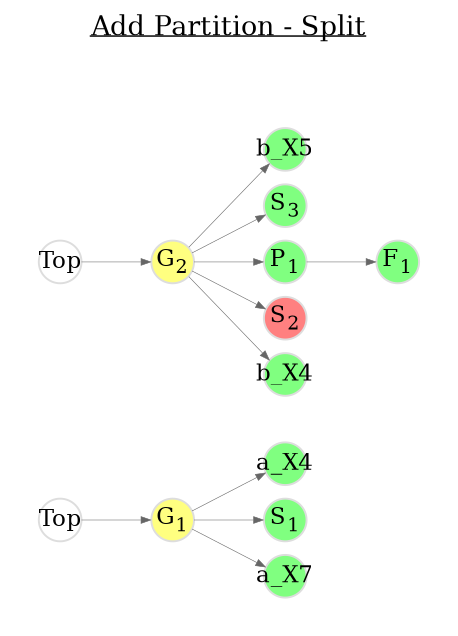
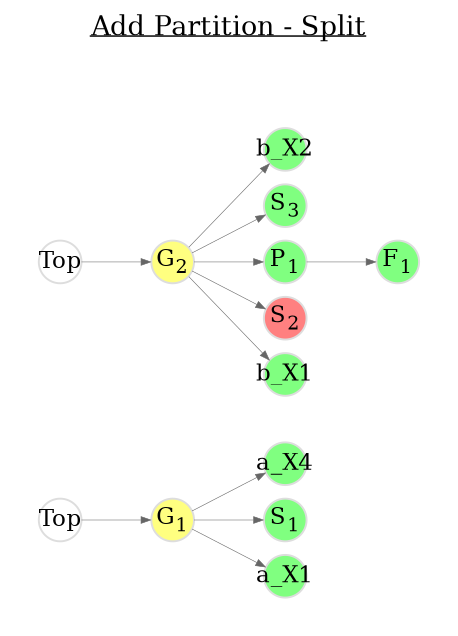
node "b_X5": label "b_X5" -> "b_X2"
node "b_X4": label "b_X4" -> "b_X1"
node "a_X7": label "a_X7" -> "a_X1"
